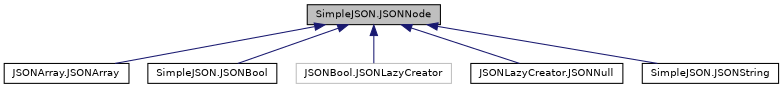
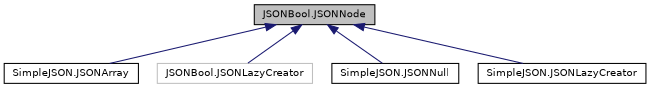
node "SimpleJSON.JSONNode": label "SimpleJSON.JSONNode" -> "JSONBool.JSONNode"
node "JSONArray.JSONArray": label "JSONArray.JSONArray" -> "SimpleJSON.JSONArray"
node "SimpleJSON.JSONBool": removed
node "JSONLazyCreator.JSONNull": label "JSONLazyCreator.JSONNull" -> "SimpleJSON.JSONNull"
node "SimpleJSON.JSONString": label "SimpleJSON.JSONString" -> "SimpleJSON.JSONLazyCreator"
